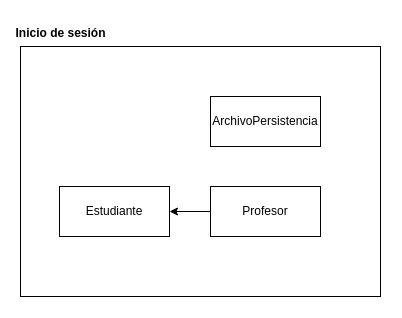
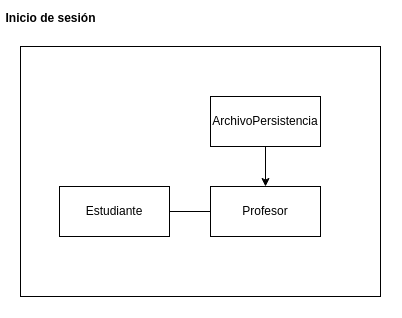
node "Inicio de sesión": moved (61, 34) -> (51, 19)
edge "ArchivoPersistencia" -> "Profesor": added
edge "Profesor" -> "Estudiante": arrowhead classic -> none
